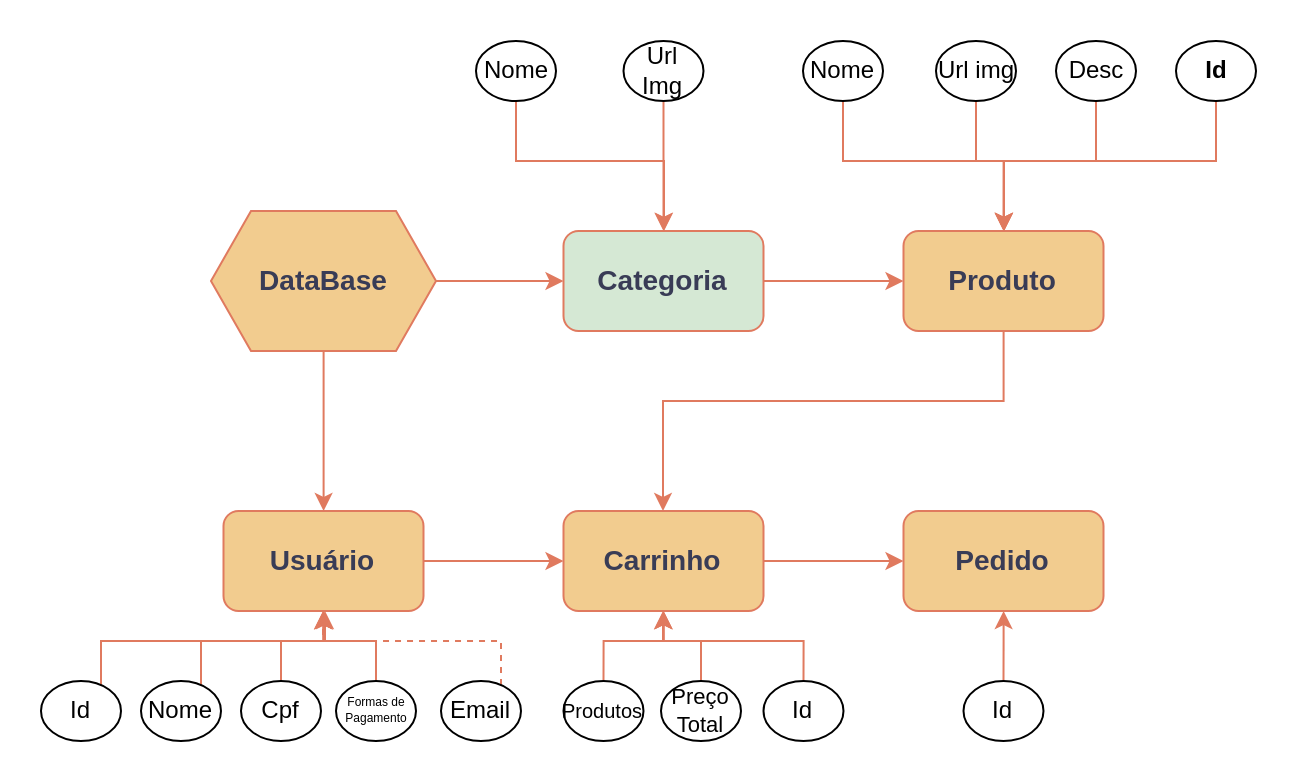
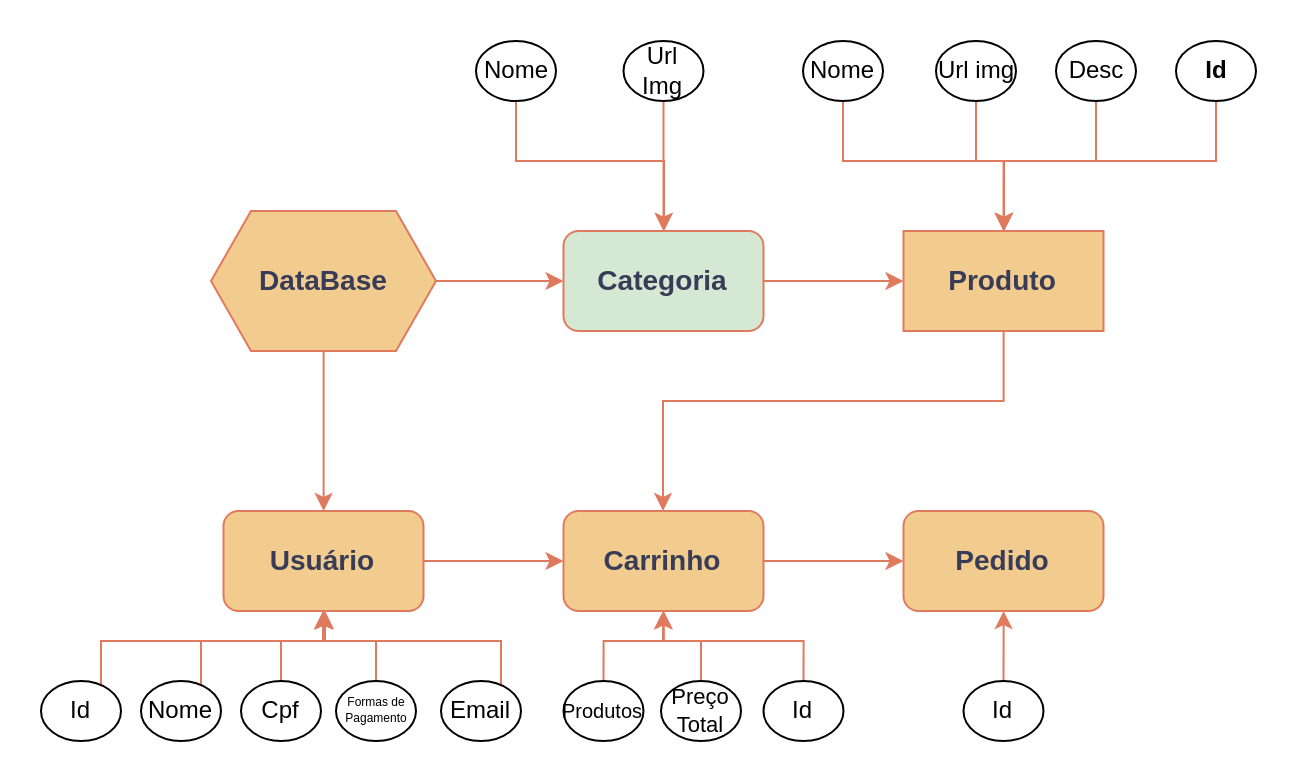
node "Produto": shape rounded rectangle -> rectangle
edge "Email" -> "Usuário": style dashed -> solid
